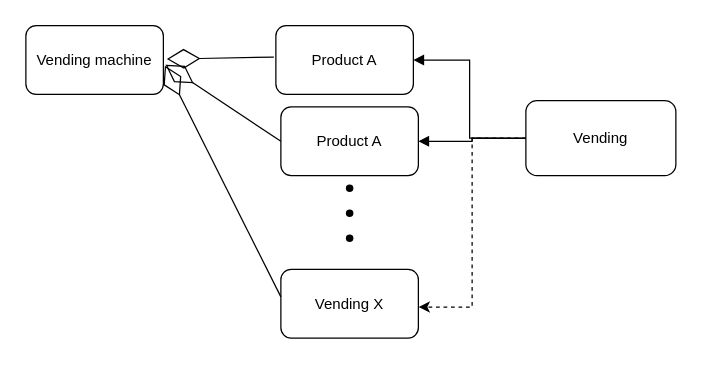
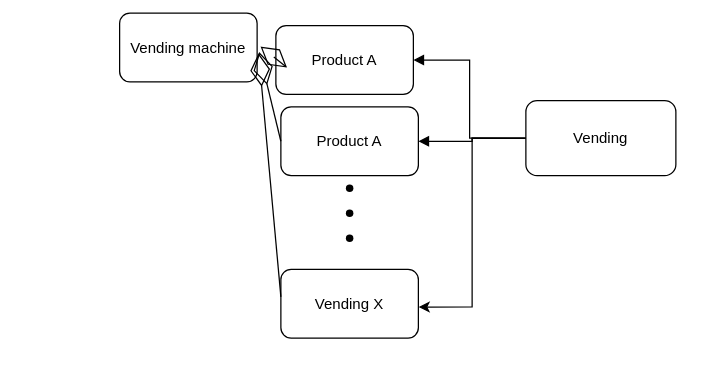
node "Vending machine": moved (94, 60) -> (188, 48)
edge "Vending" -> "Vending X": style dashed -> solid
